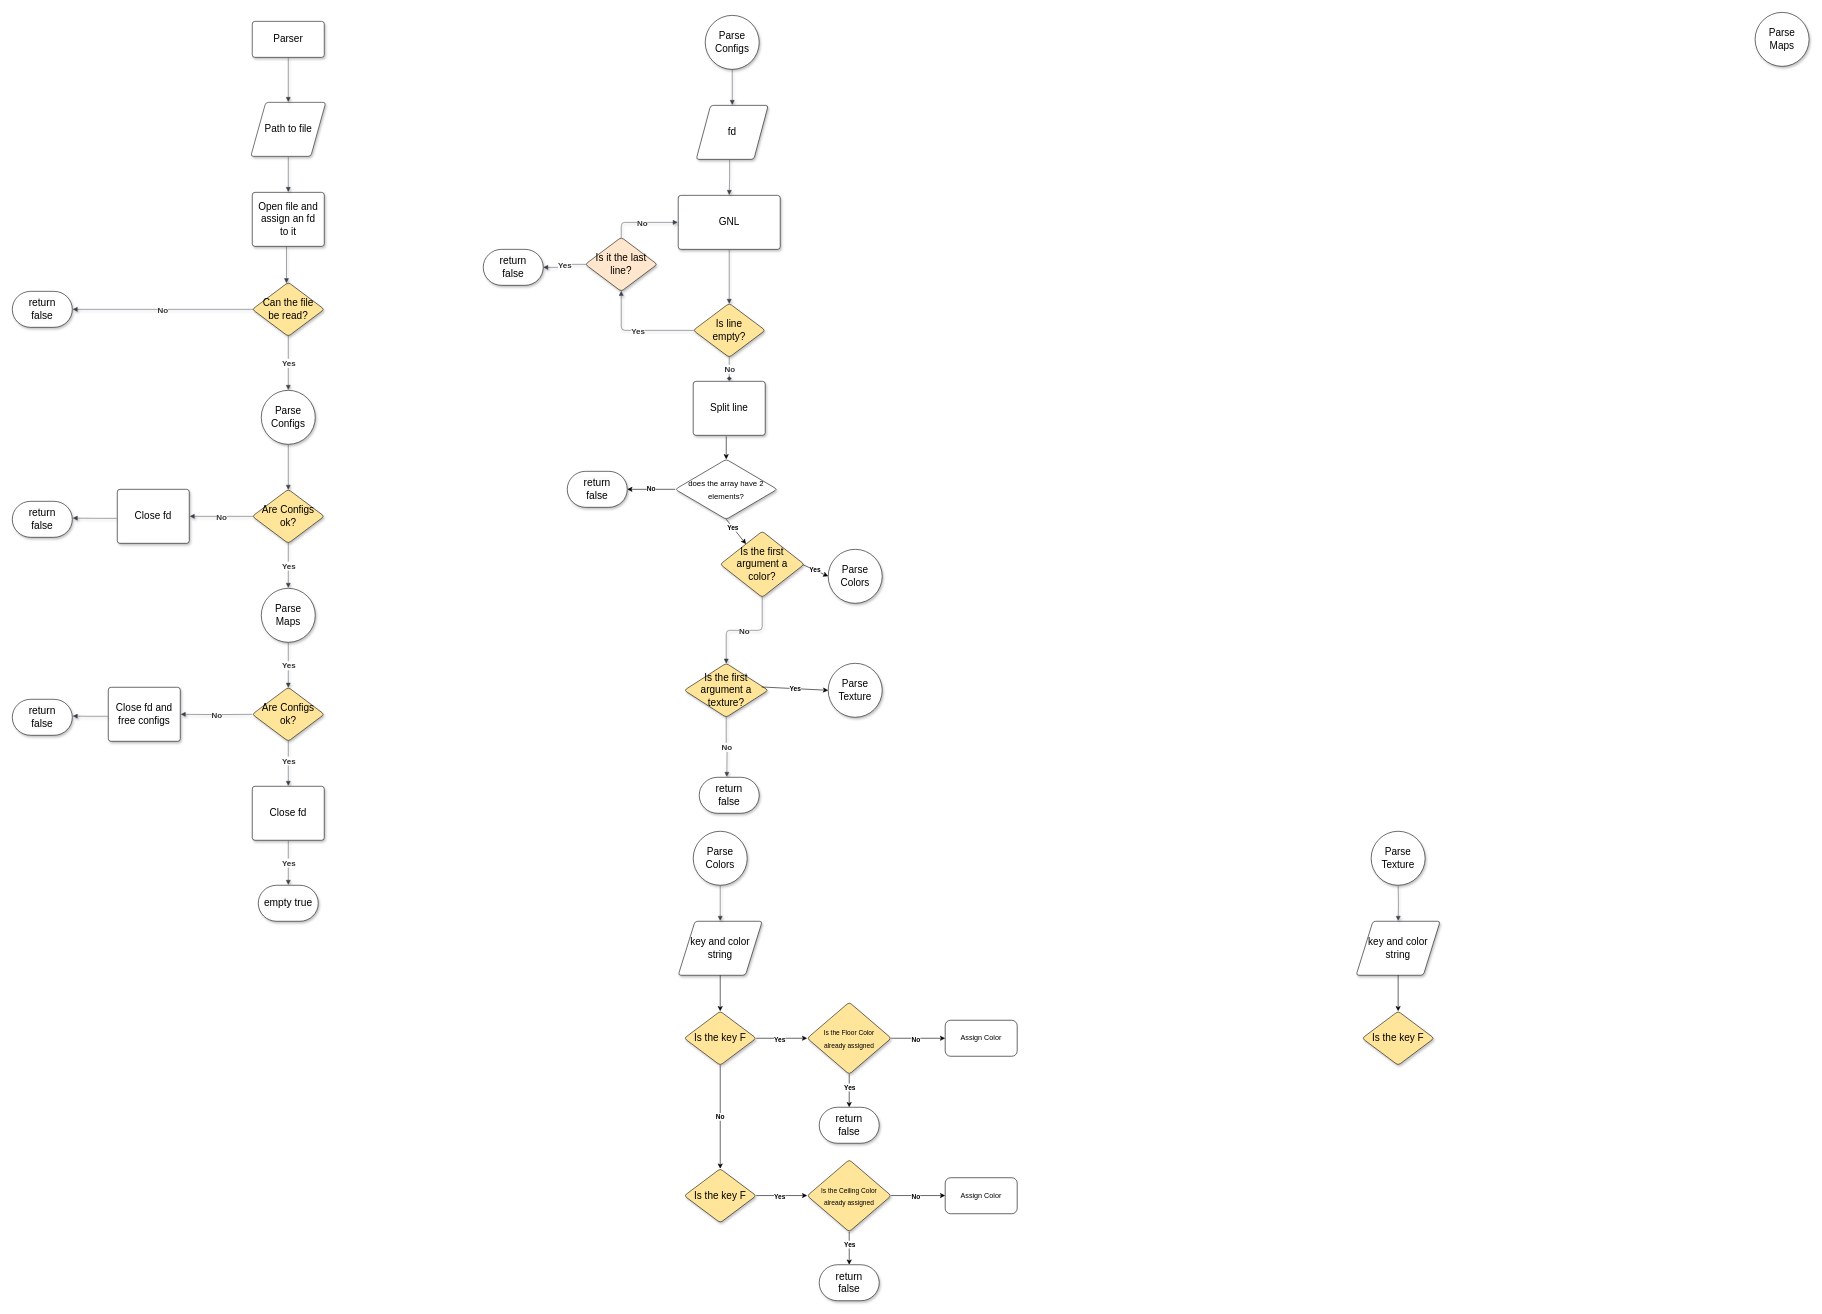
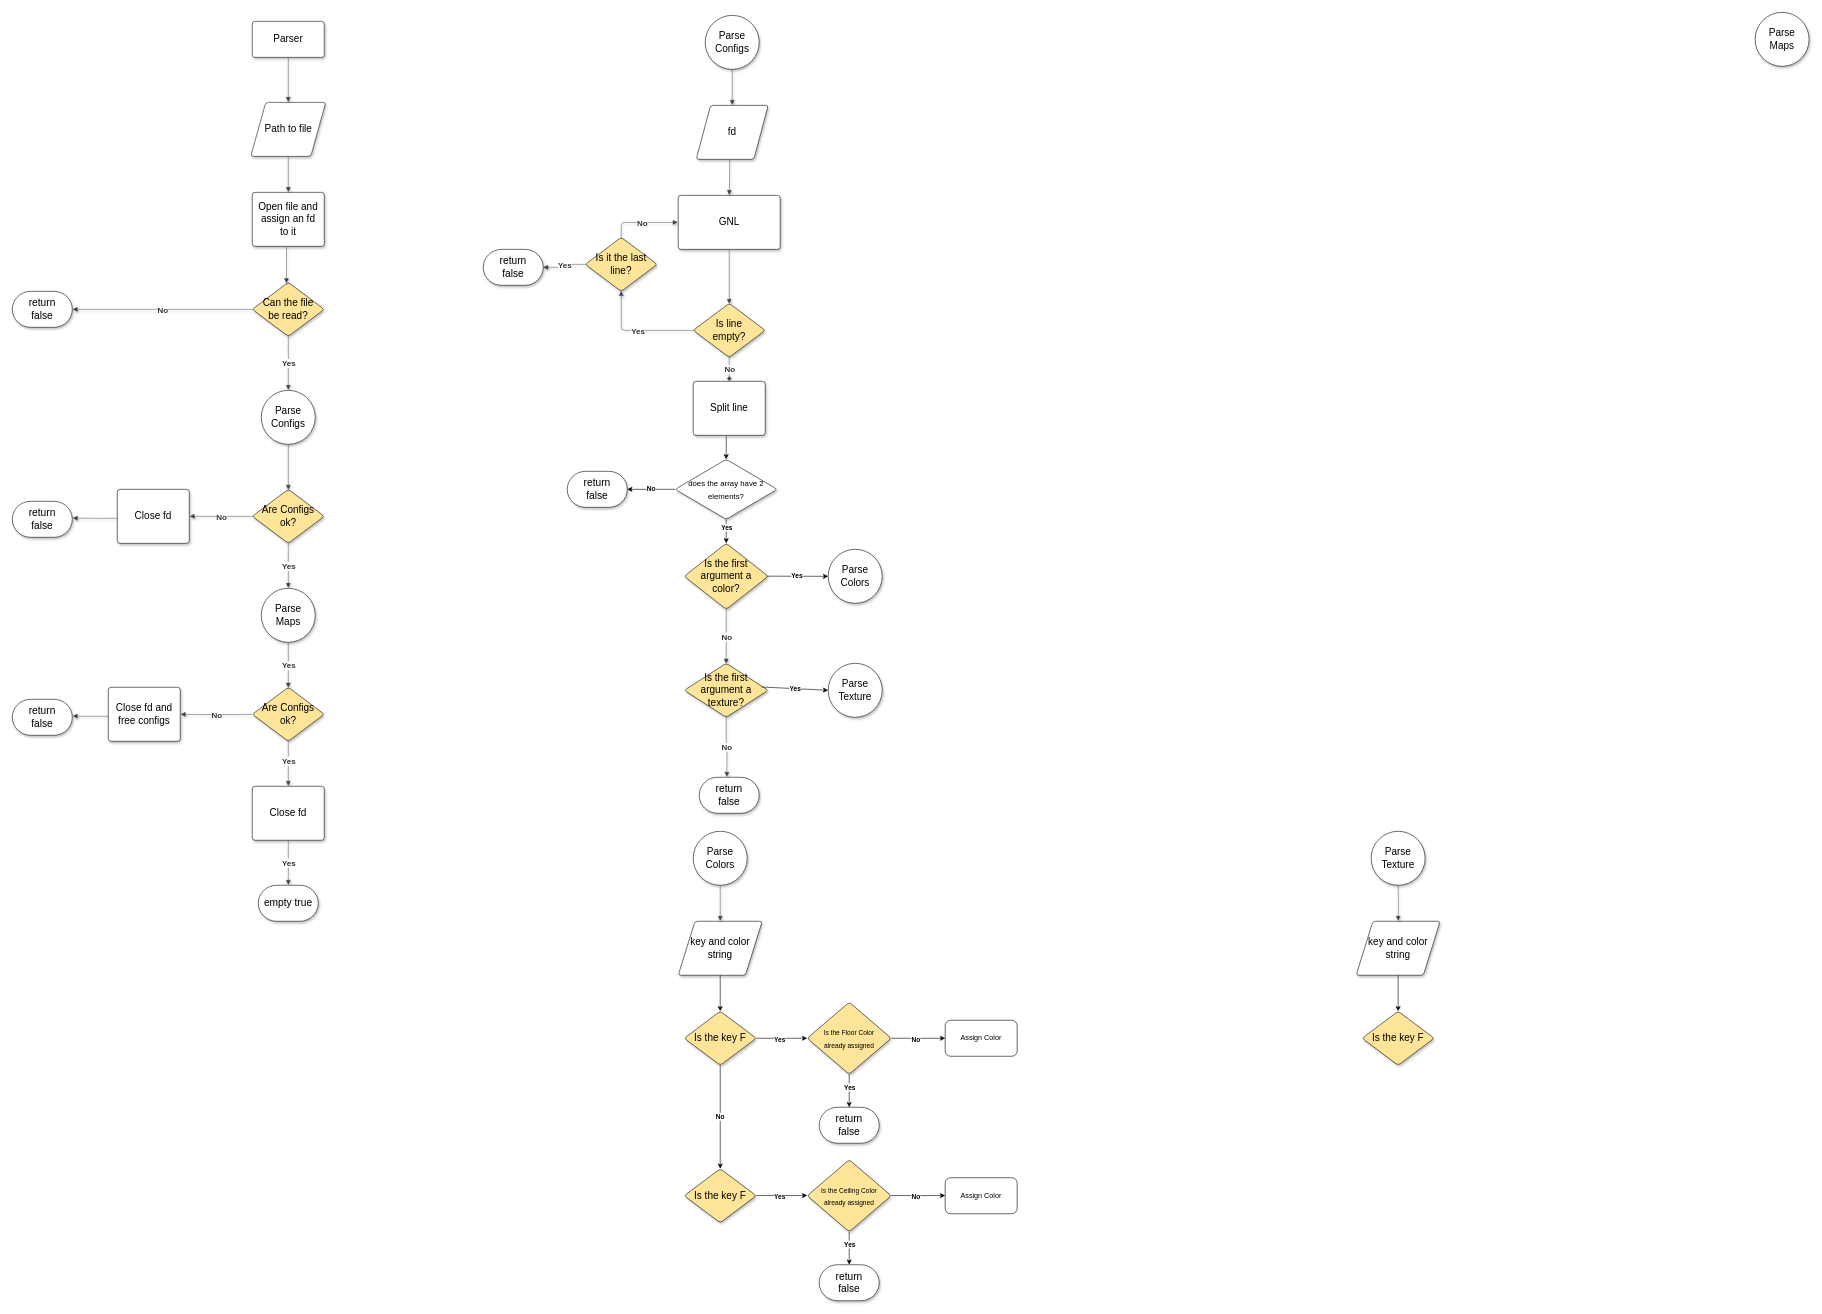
node "Is it the last line?": fillcolor #ffe6cc -> #ffe599
node "Is the first argument a color?": moved (762, 564) -> (726, 576)
